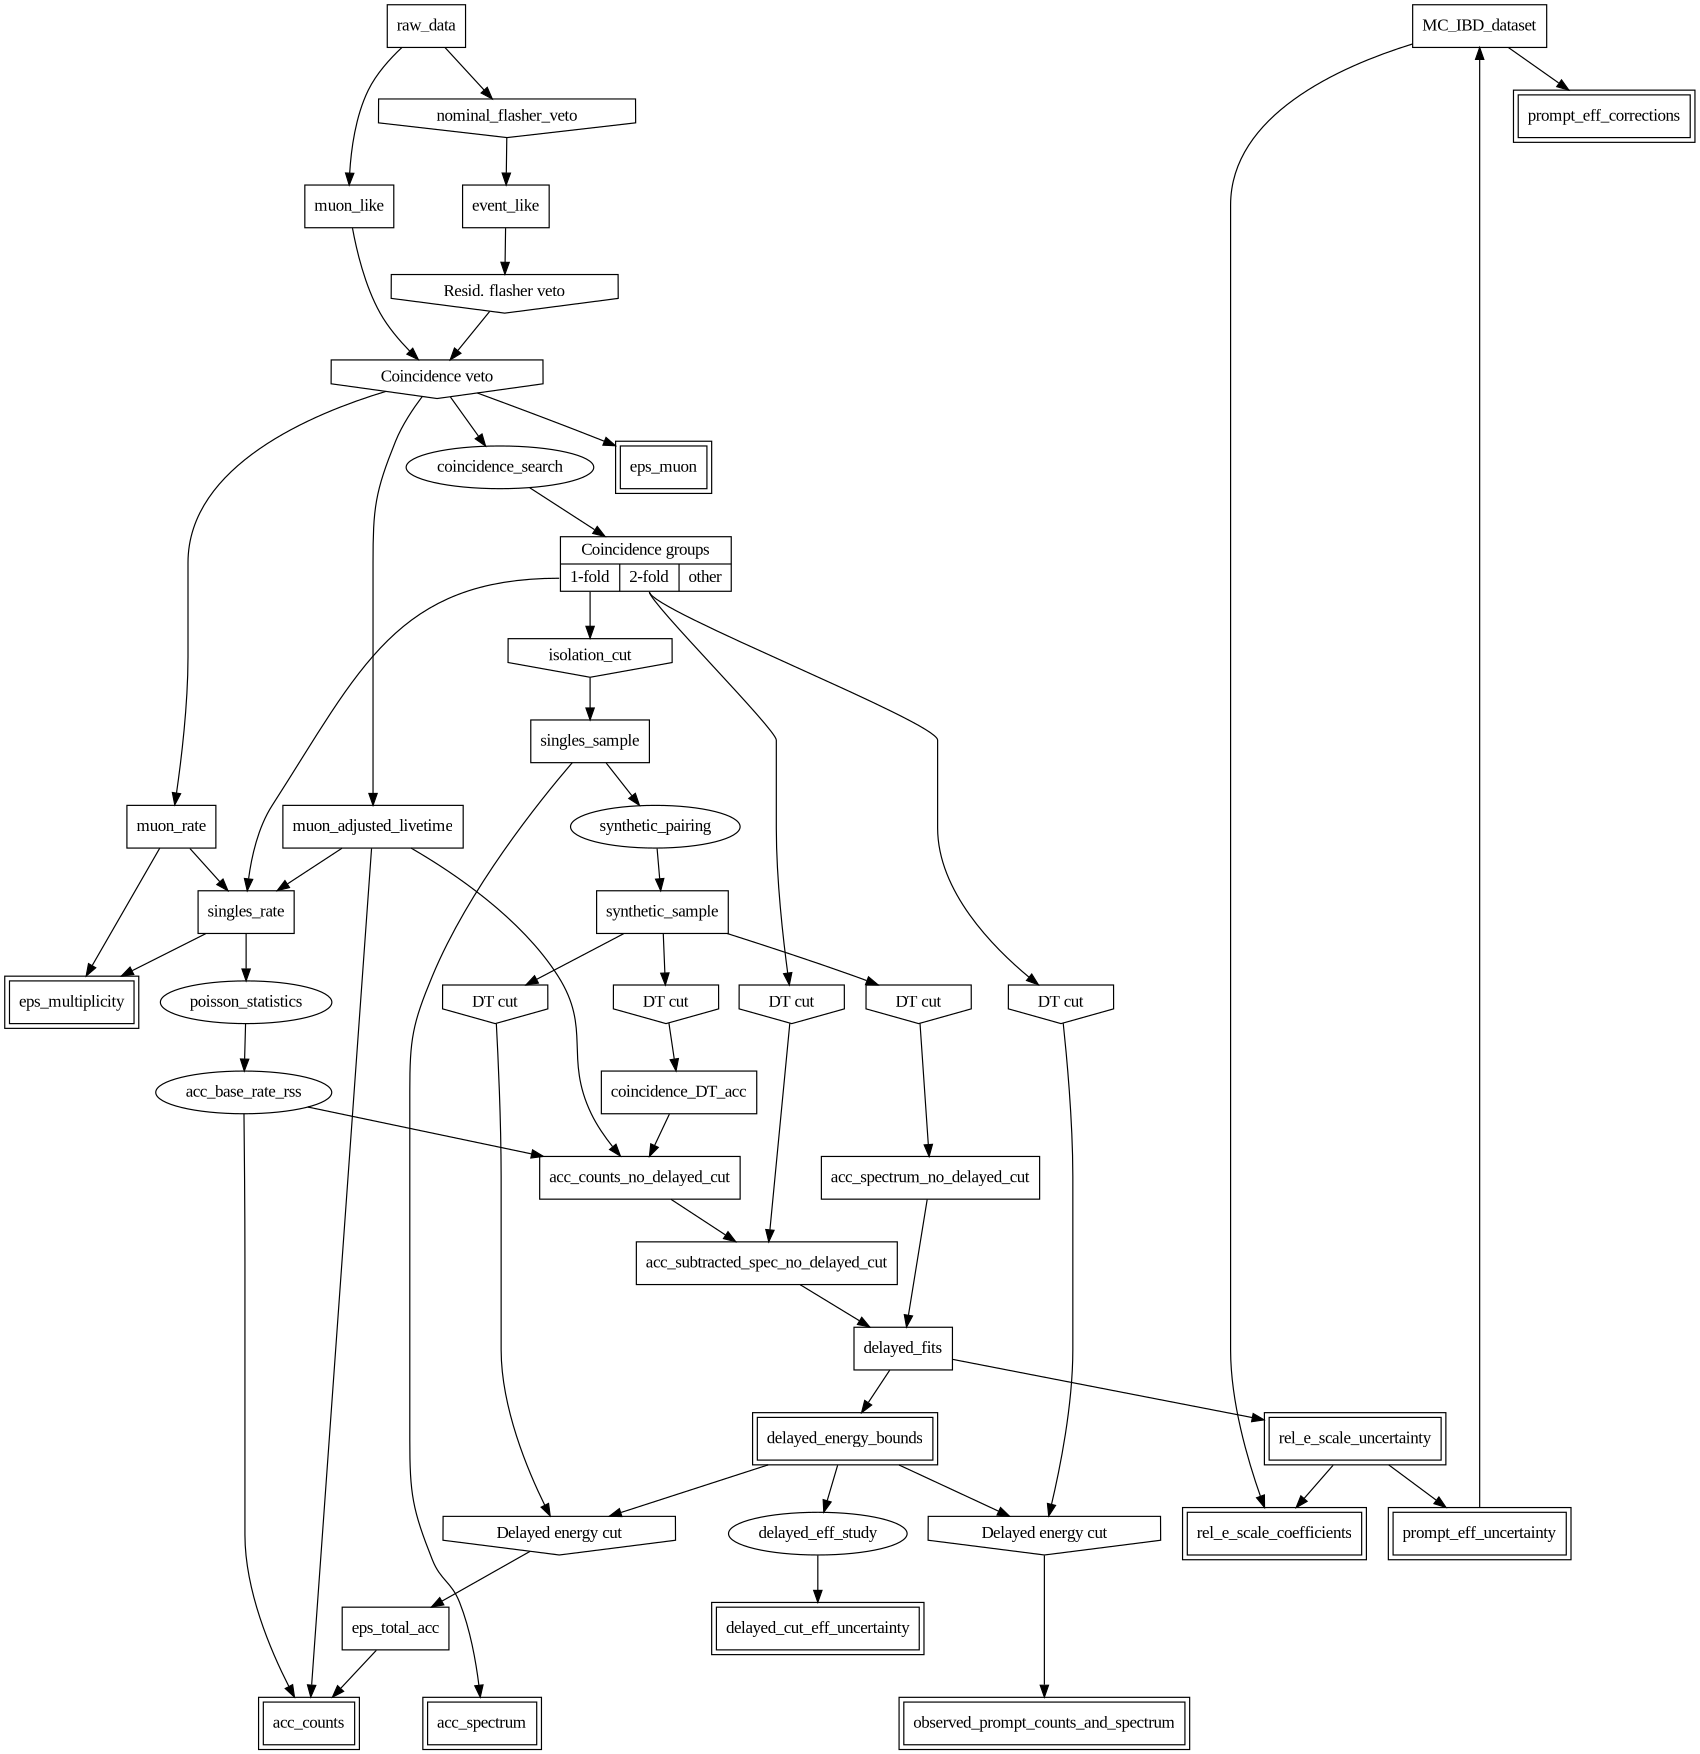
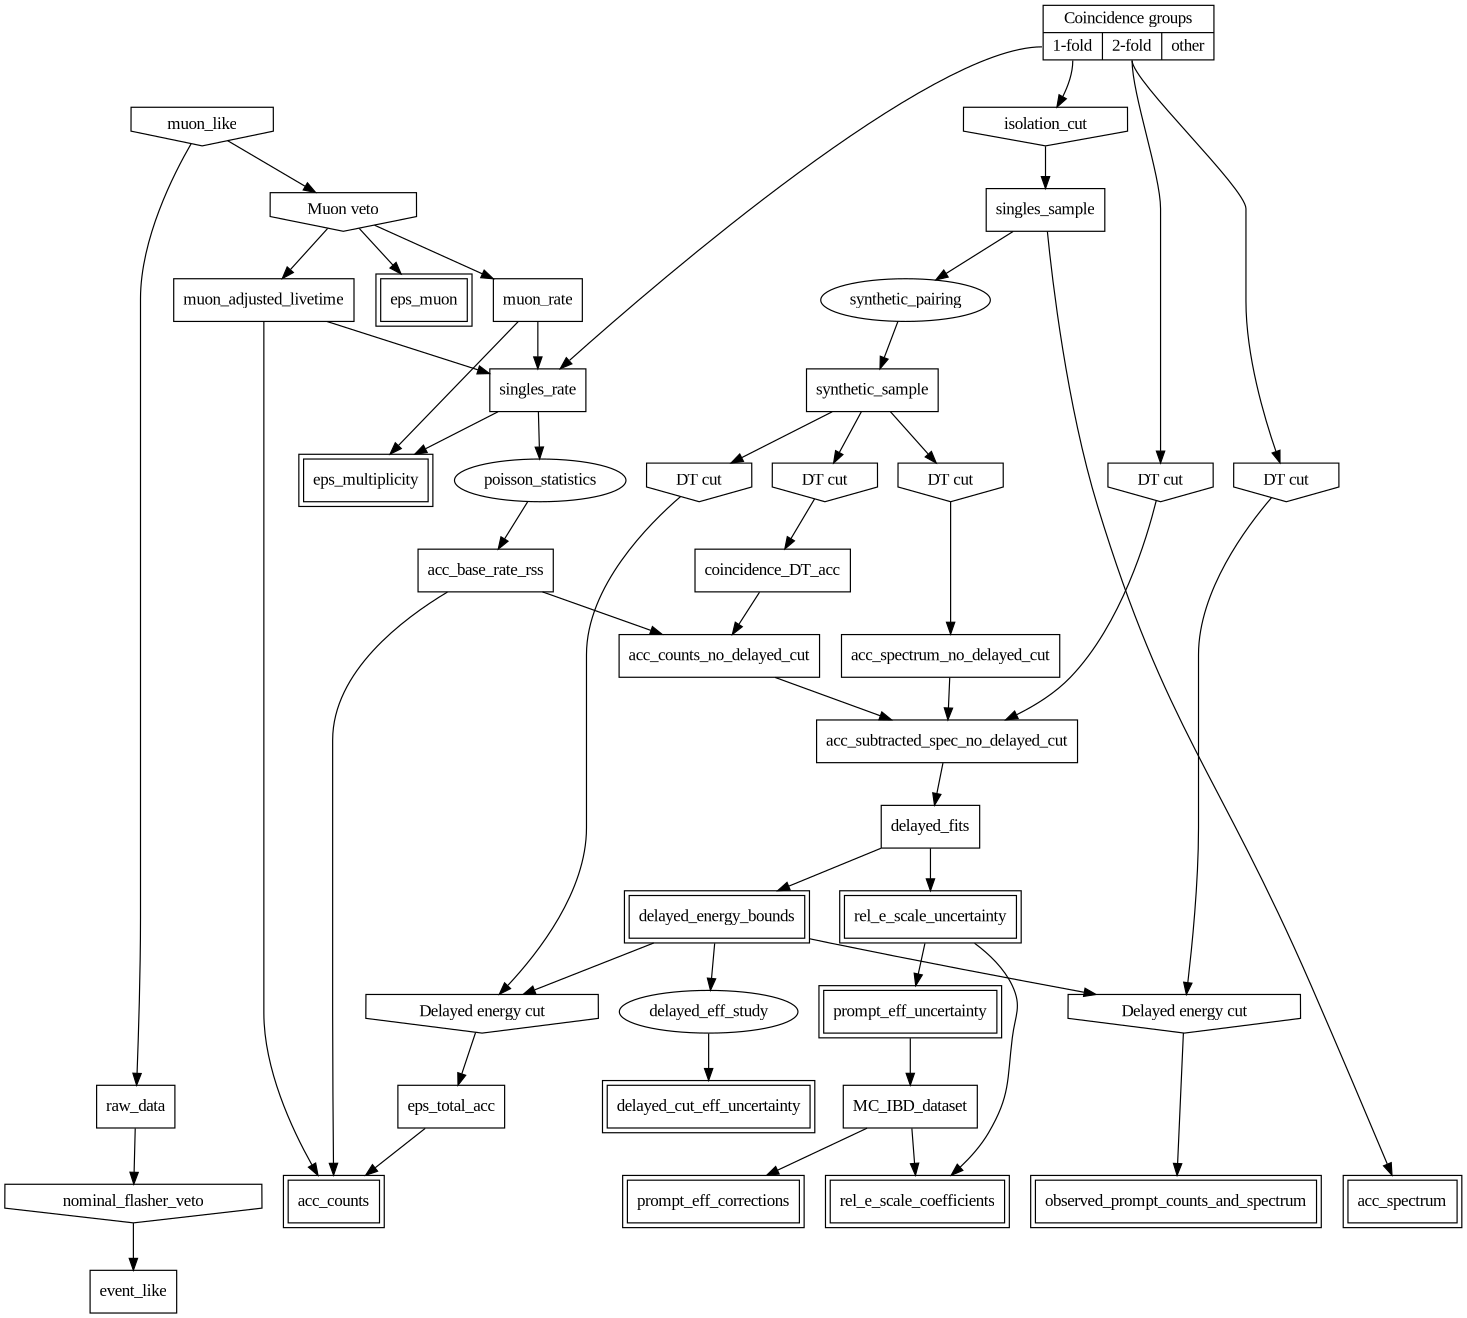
edge "raw_data" -> "muon_like": reversed
node "muon_like": shape box -> invhouse
node "Resid. flasher veto": removed
node "Coincidence veto": label "Coincidence veto" -> "Muon veto"
node "coincidence_search": removed
edge "muon_adjusted_livetime" -> "acc_counts_no_delayed_cut": removed
node "acc_base_rate_rss": shape ellipse -> box
edge "acc_spectrum_no_delayed_cut" -> "delayed_fits": now "acc_spectrum_no_delayed_cut" -> "acc_subtracted_spec_no_delayed_cut"
